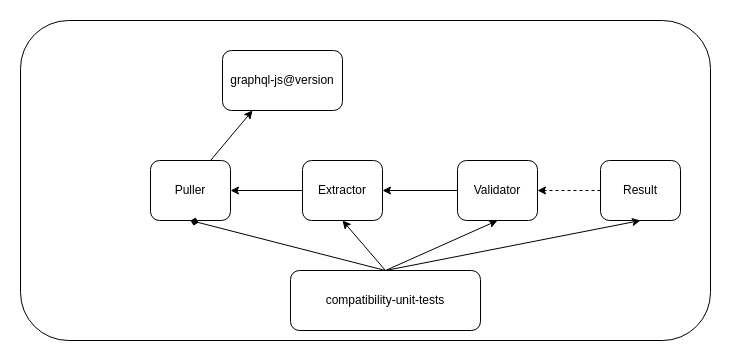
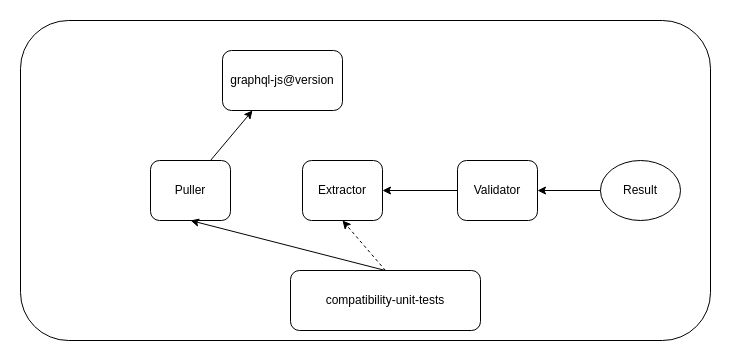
edge "Extractor" -> "Puller": removed
edge "Result" -> "Validator": style dashed -> solid
node "Result": shape rounded rectangle -> ellipse
edge "compatibility-unit-tests" -> "Puller": arrowhead diamond -> classic
edge "compatibility-unit-tests" -> "Validator": removed
edge "compatibility-unit-tests" -> "Result": removed
edge "compatibility-unit-tests" -> "Extractor": style solid -> dashed
